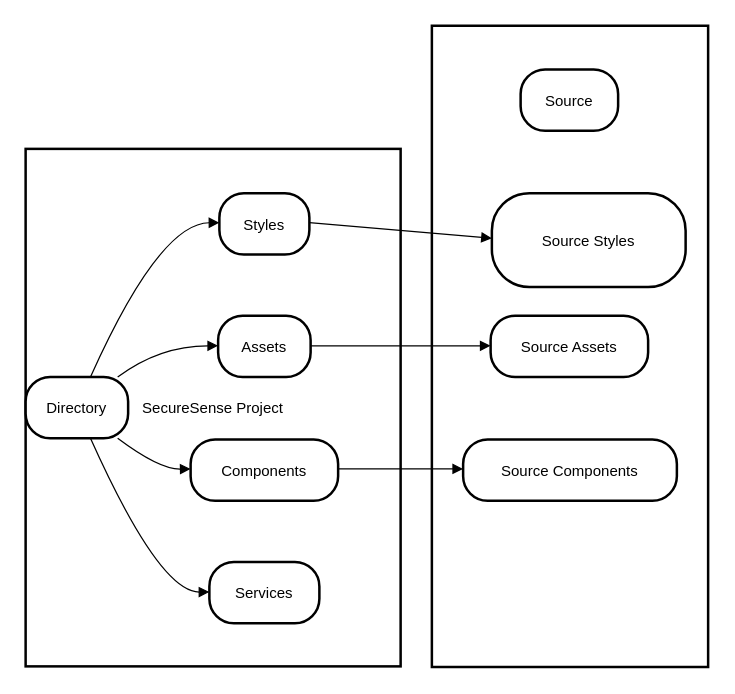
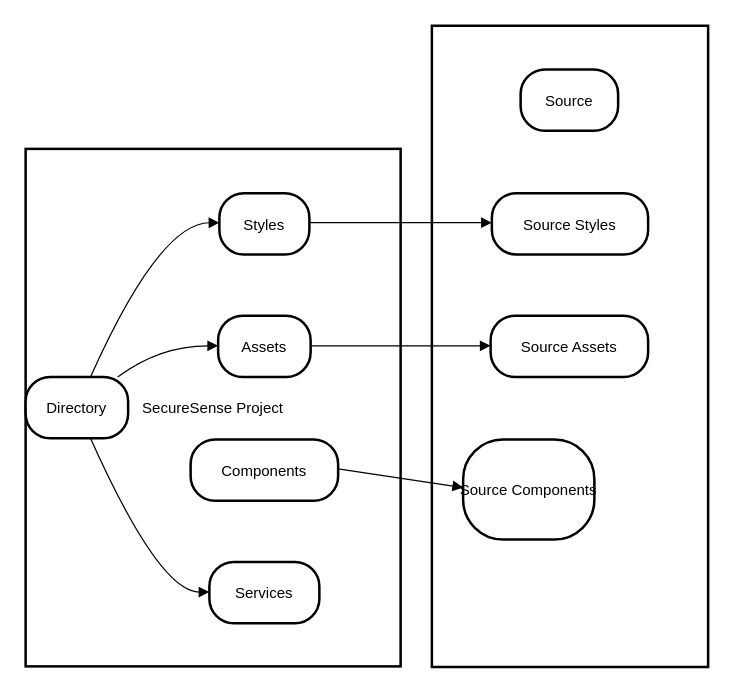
node "Source Styles": size 194x94 -> 156x61
edge "Directory" -> "Components": removed
node "Source Components": size 214x61 -> 131x100
